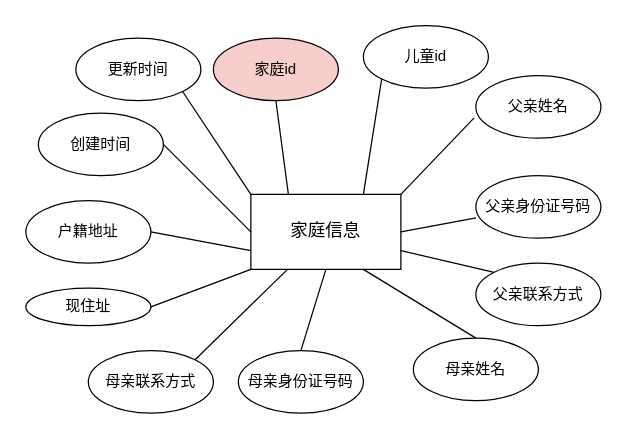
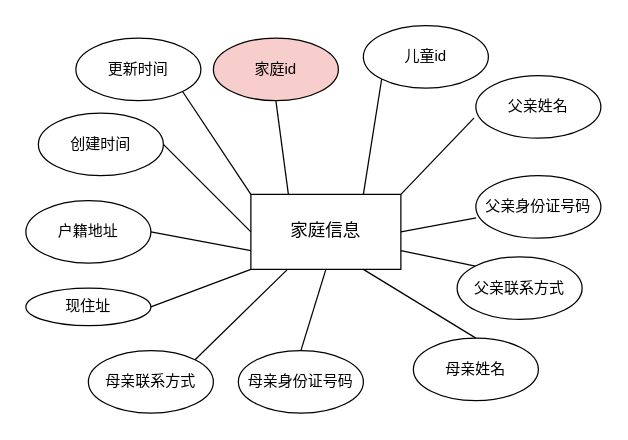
node "父亲联系方式": moved (538, 294) -> (519, 288)
